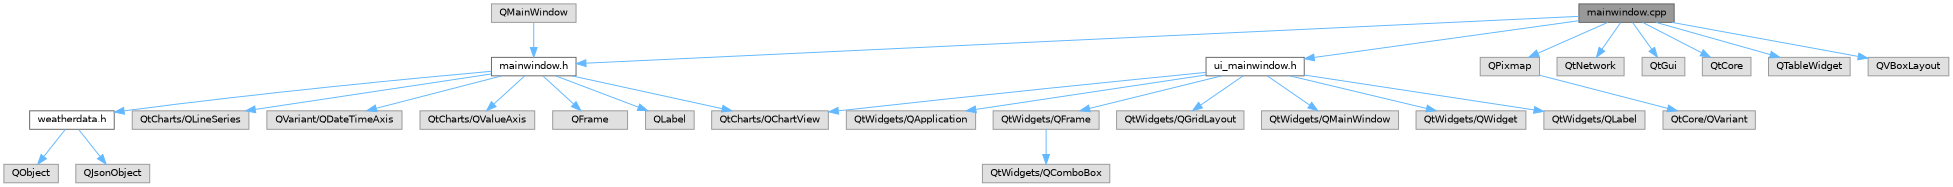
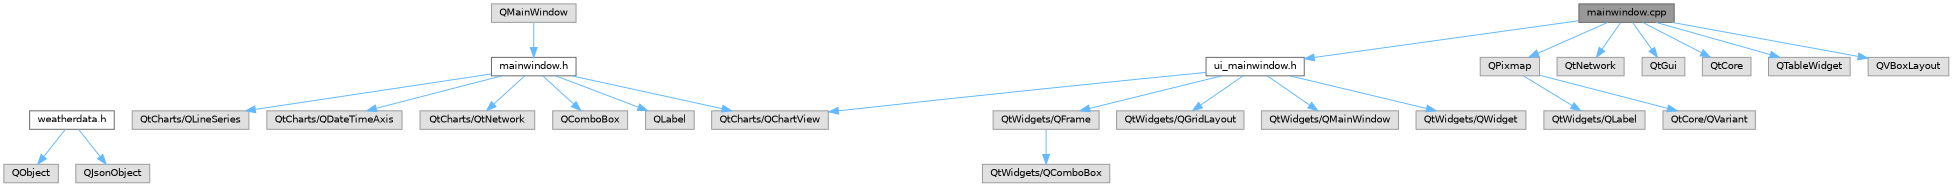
edge "mainwindow.cpp" -> "mainwindow.h": removed
edge "mainwindow.h" -> "weatherdata.h": removed
edge "ui_mainwindow.h" -> "QtWidgets/QLabel": now "QPixmap" -> "QtWidgets/QLabel"
node "QVariant/QDateTimeAxis": label "QVariant/QDateTimeAxis" -> "QtCharts/QDateTimeAxis"
node "QtCharts/QValueAxis": label "QtCharts/QValueAxis" -> "QtCharts/QtNetwork"
node "QFrame": label "QFrame" -> "QComboBox"
node "QtWidgets/QApplication": removed
